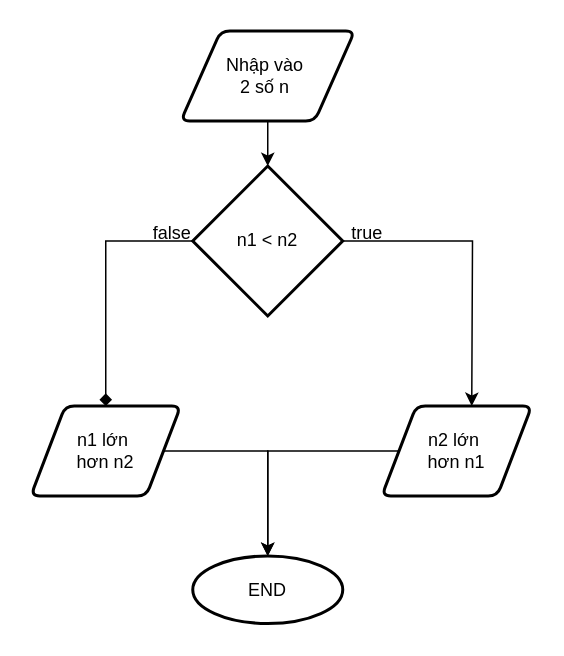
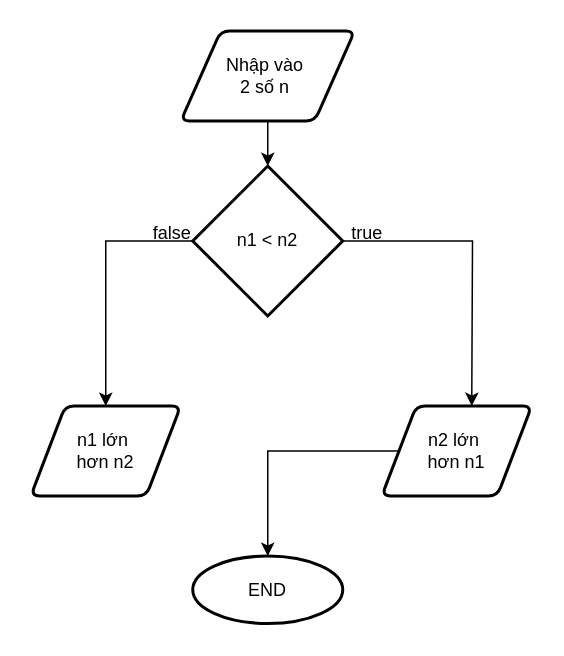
edge "n1 < n2" -> "n1 lớn hơn n2": arrowhead diamond -> classic
edge "n1 lớn hơn n2" -> "END": removed
